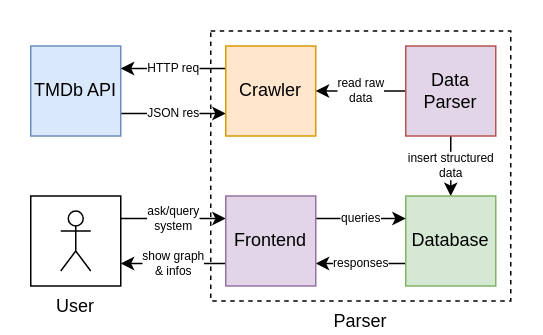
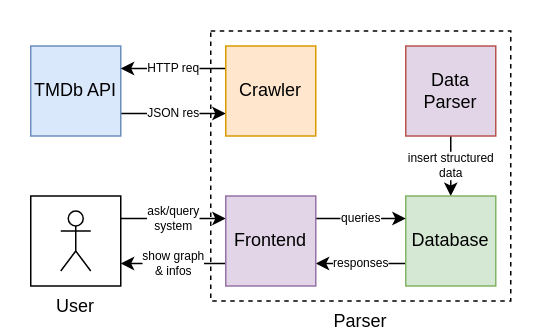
edge "Data Parser" -> "Crawler": removed, label "read raw data"
